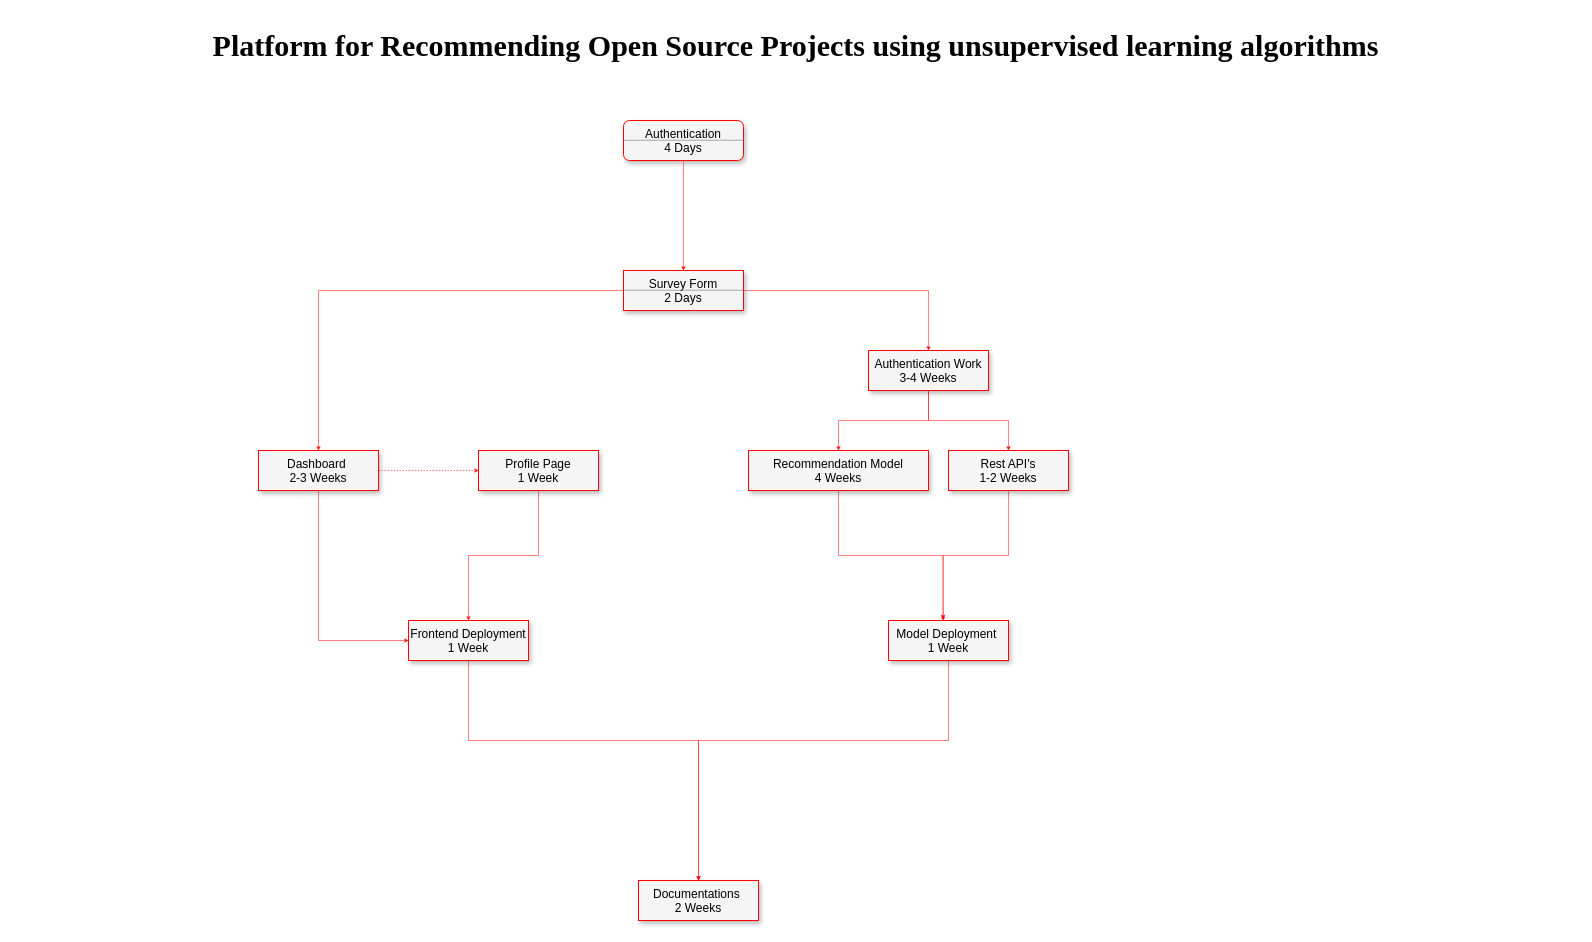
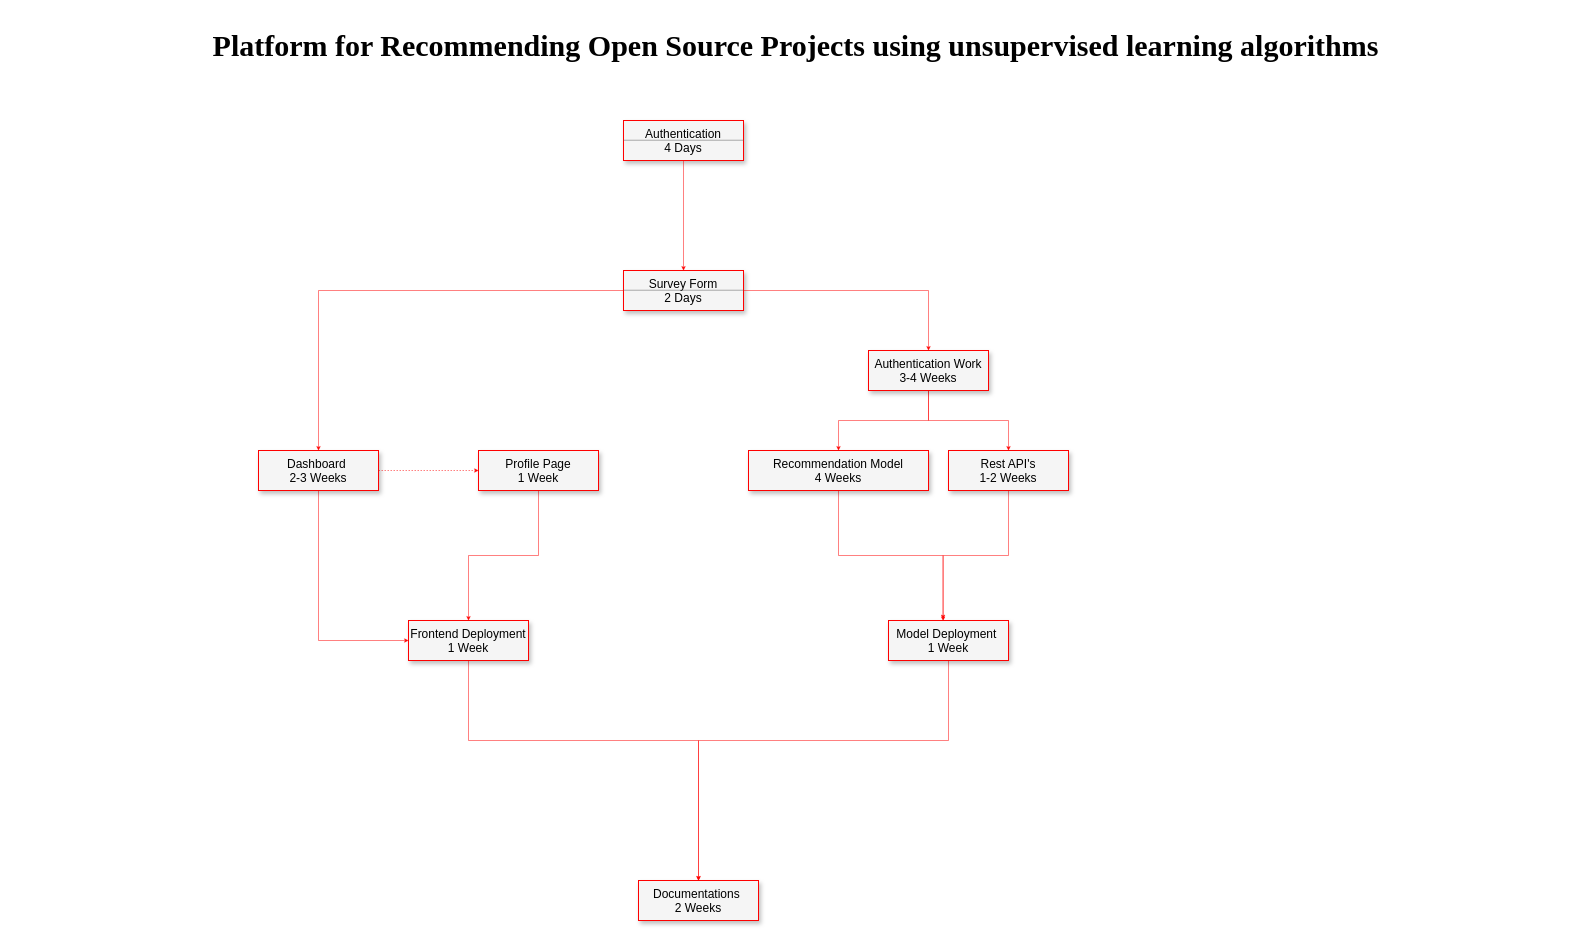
node "Authentication 4 Days": shape rounded rectangle -> rectangle
